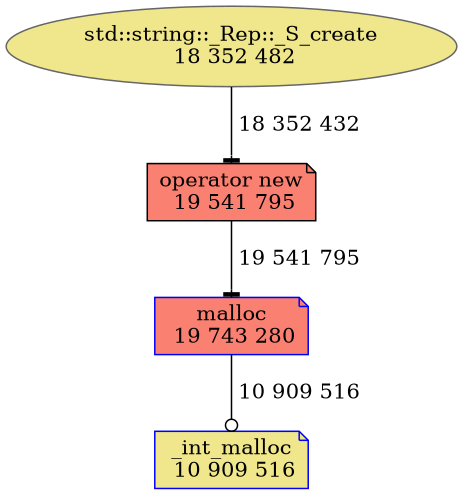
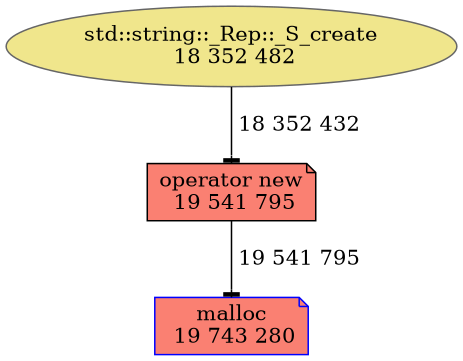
node "_int_malloc 10 909 516": removed
